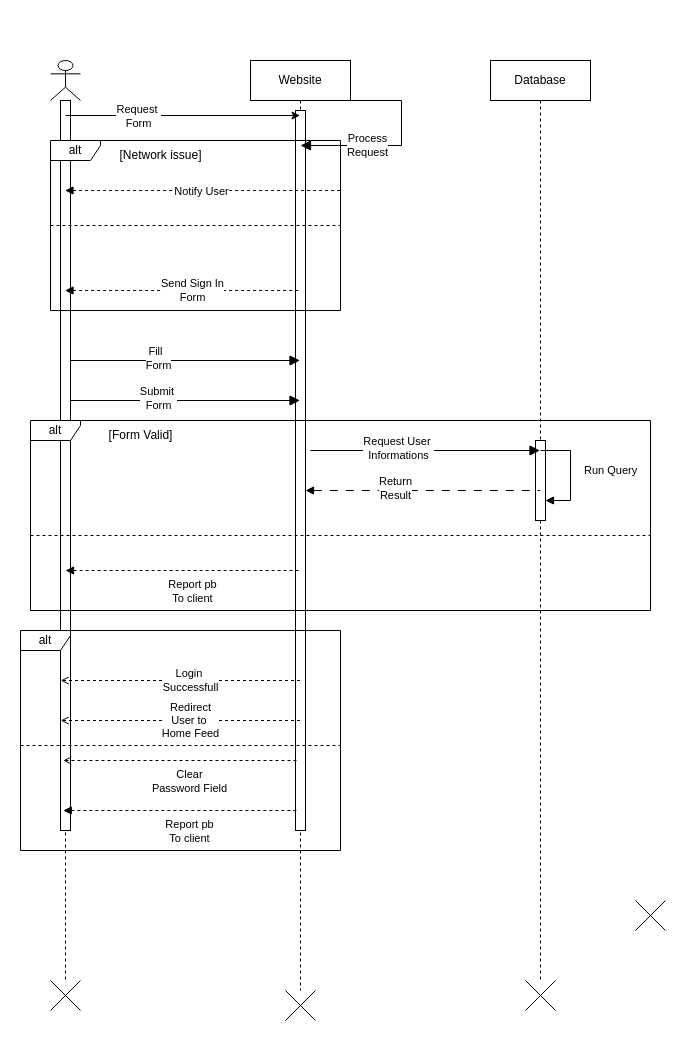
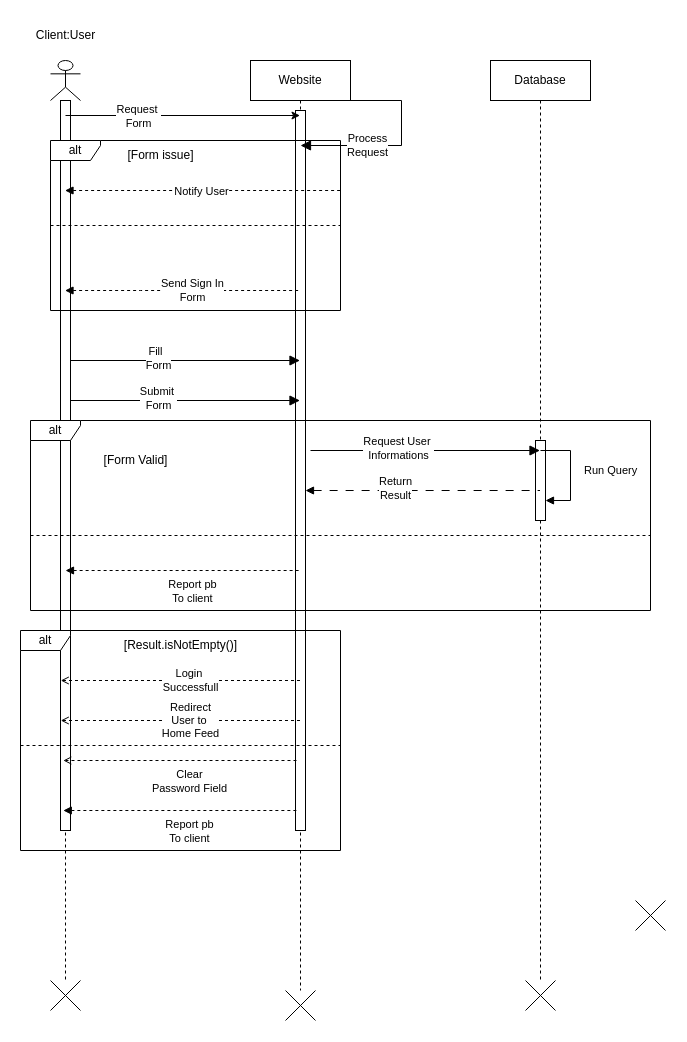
node "Client:User": added
node "[Network issue]": label "[Network issue]" -> "[Form issue]"
node "[Form Valid]": moved (141, 436) -> (136, 461)
node "[Result.isNotEmpty()]": added
